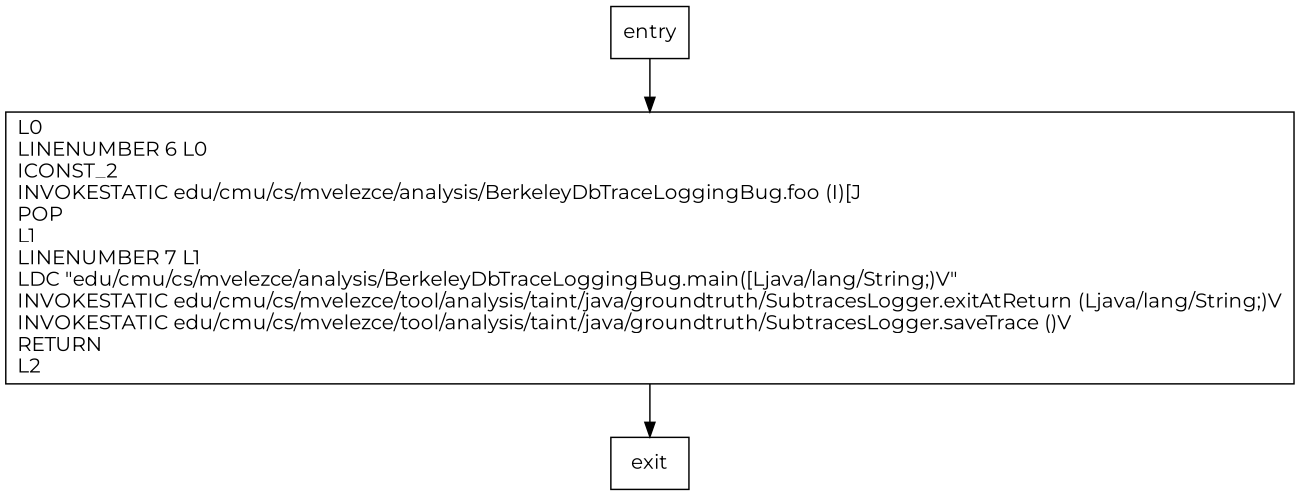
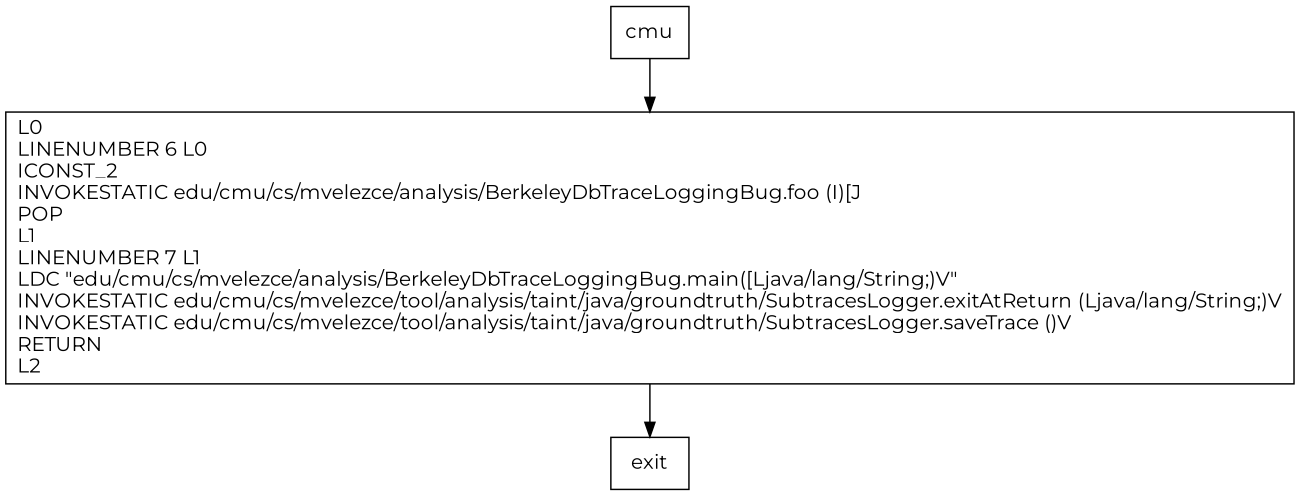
node "entry": label "entry" -> "cmu"
